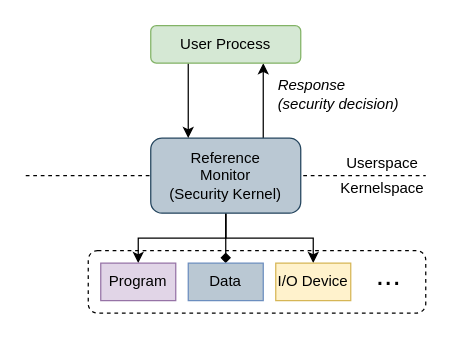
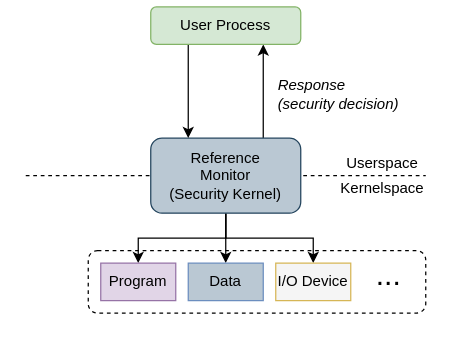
node "User Process": moved (226, 44) -> (226, 26)
edge "Reference Monitor (Security Kernel)" -> "Data": arrowhead diamond -> classic
node "I/O Device": fillcolor #fff2cc -> #f5f5f5
